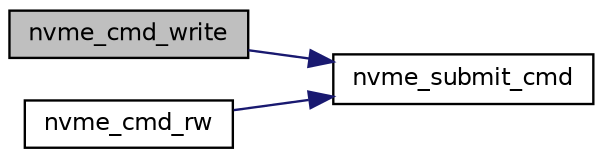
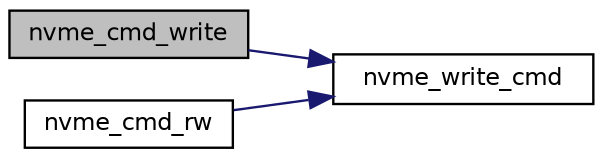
node "nvme_submit_cmd": label "nvme_submit_cmd" -> "nvme_write_cmd"
